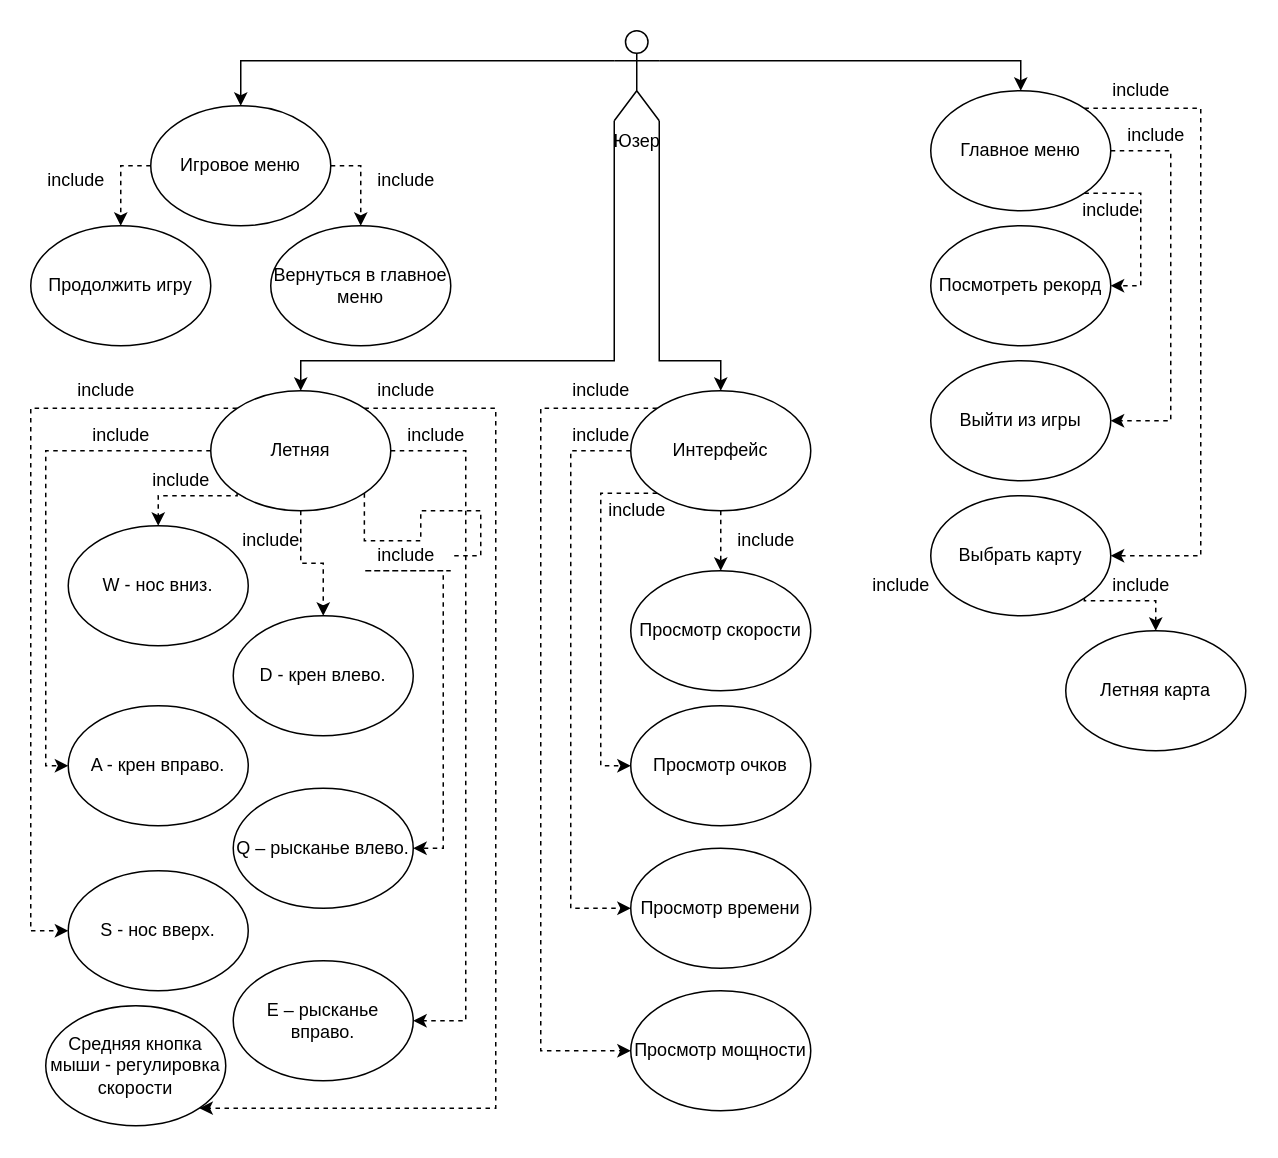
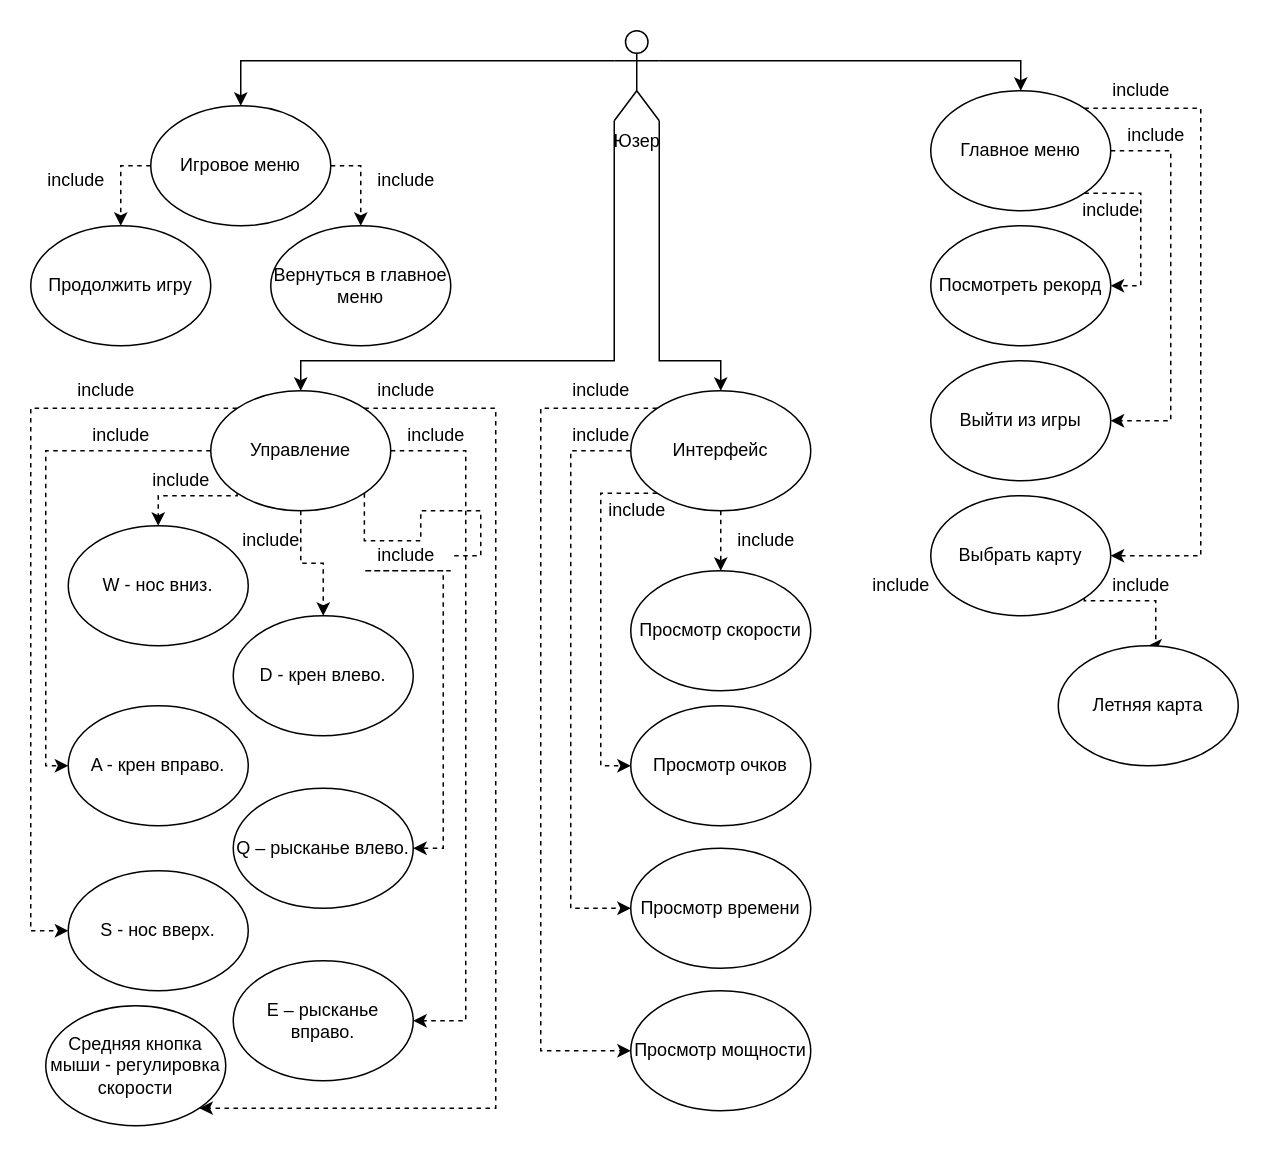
node "Летняя": label "Летняя" -> "Управление"
node "Летняя карта": moved (1156, 691) -> (1148, 706)
